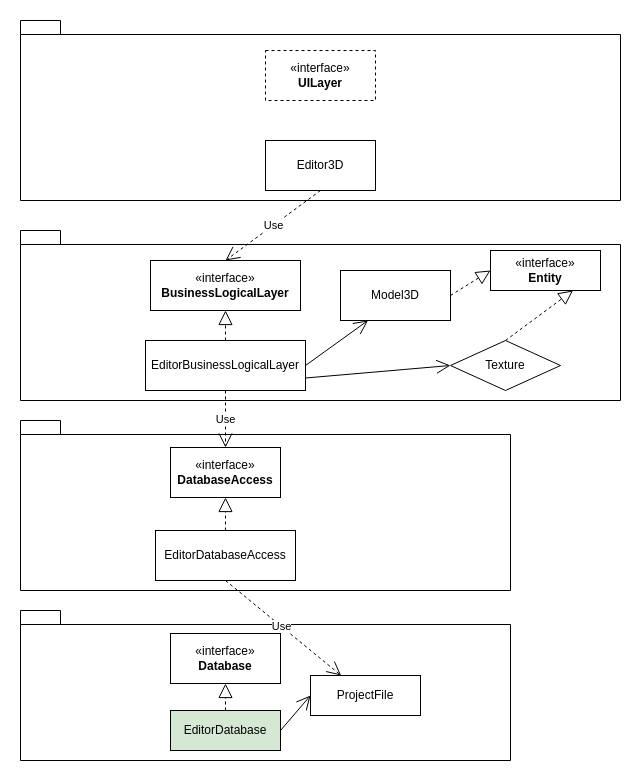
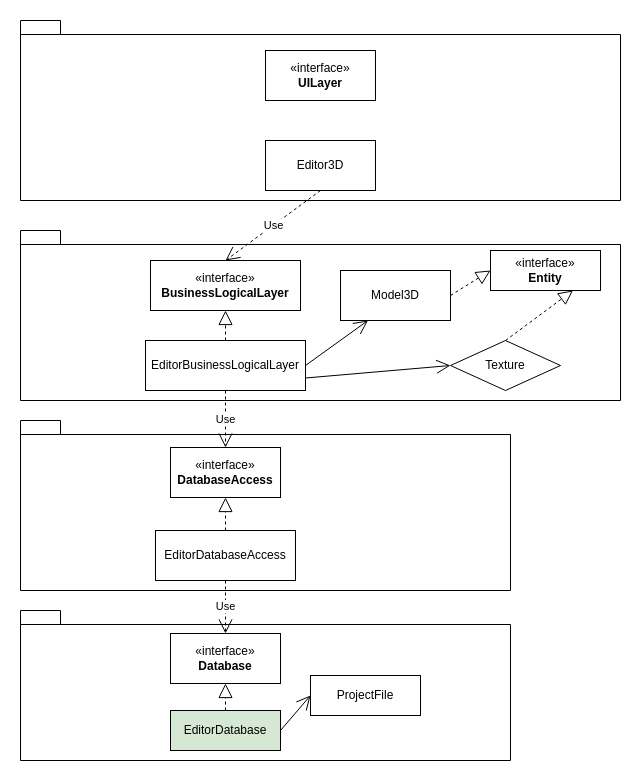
node "«interface» UILayer": style dashed -> solid
edge "EditorDatabaseAccess" -> "ProjectFile": now "EditorDatabaseAccess" -> "«interface» Database"
